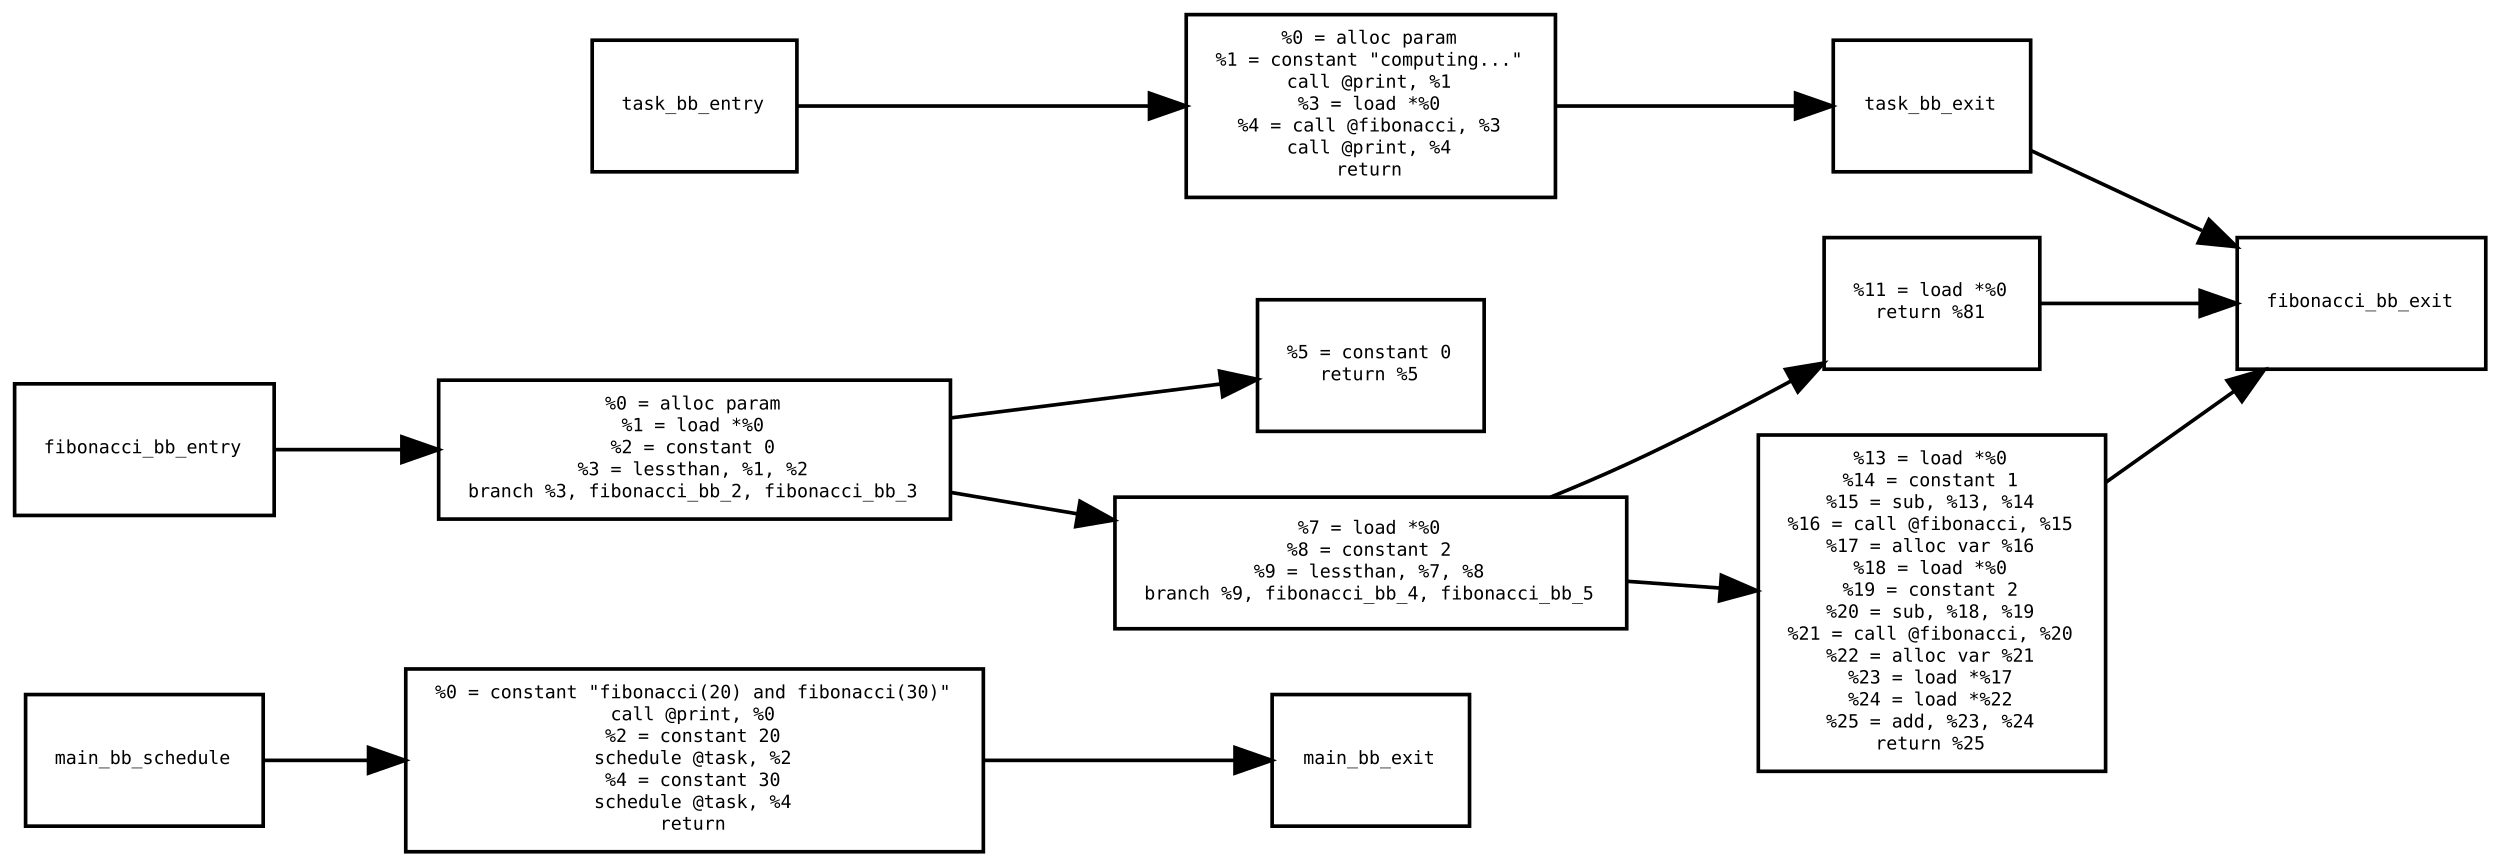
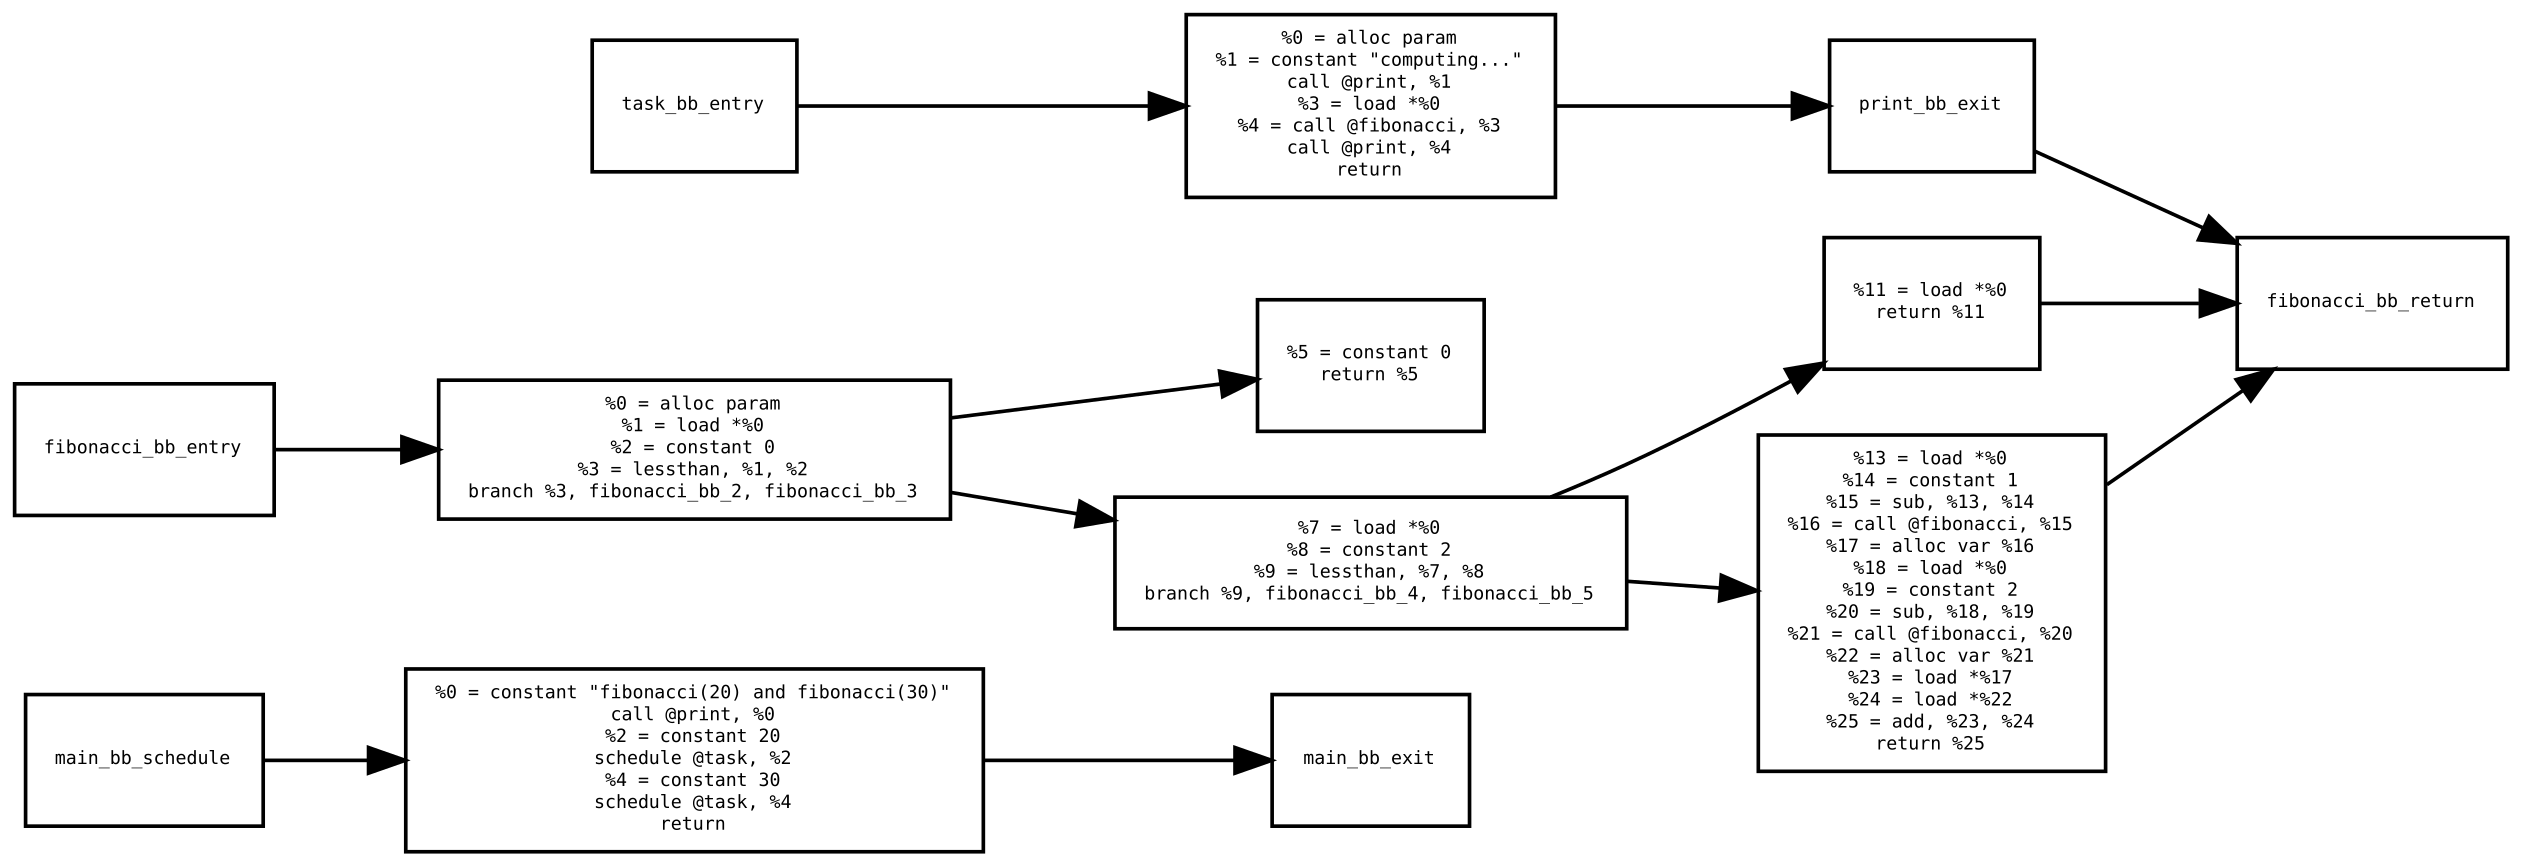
node "task_bb_exit": label "task_bb_exit" -> "print_bb_exit"
node "%11 = load *%0 return %81": label "%11 = load *%0 return %81" -> "%11 = load *%0 return %11"
node "fibonacci_bb_exit": label "fibonacci_bb_exit" -> "fibonacci_bb_return"
